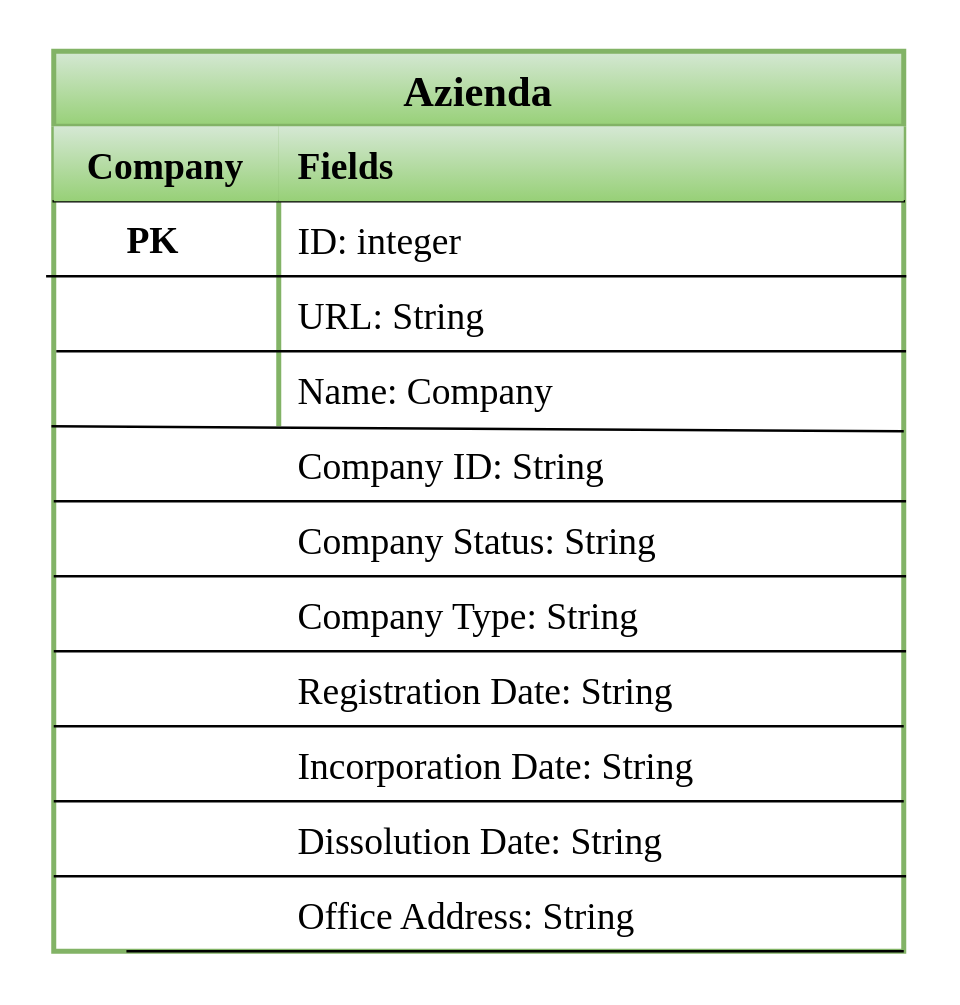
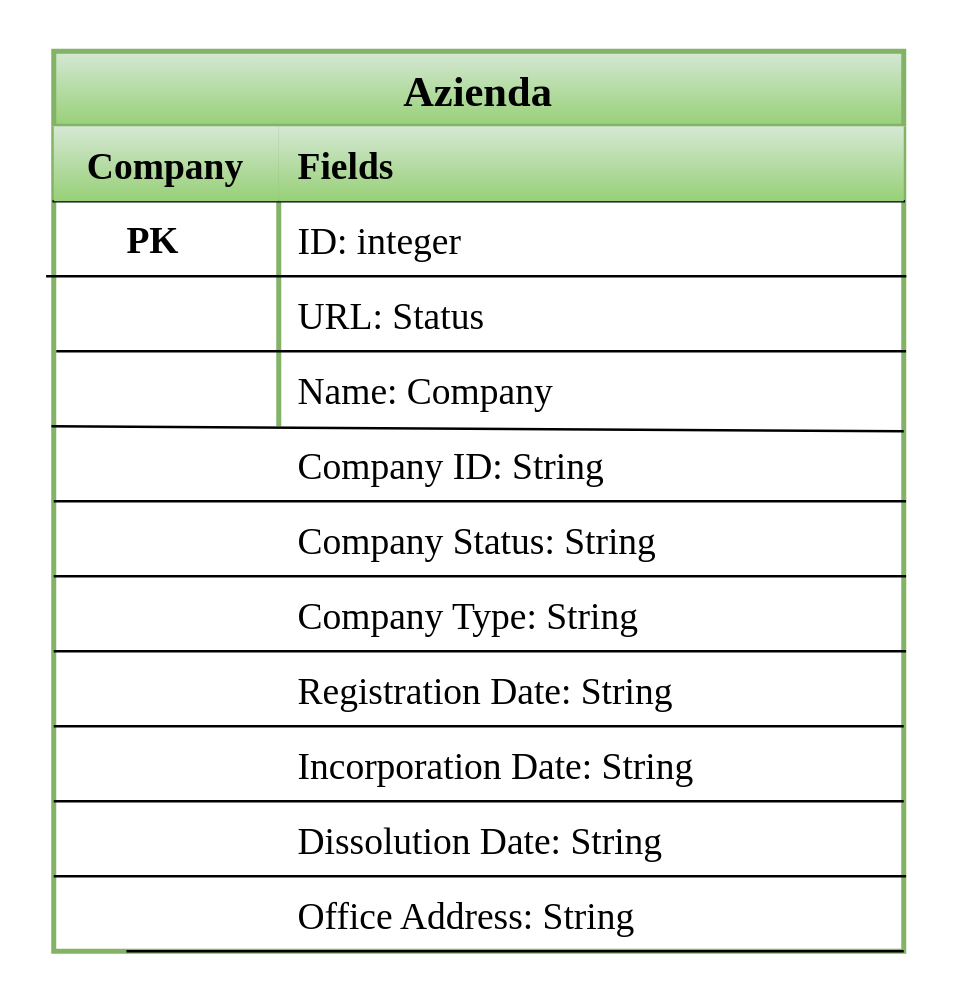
node "URL: String": label "URL: String" -> "URL: Status"
